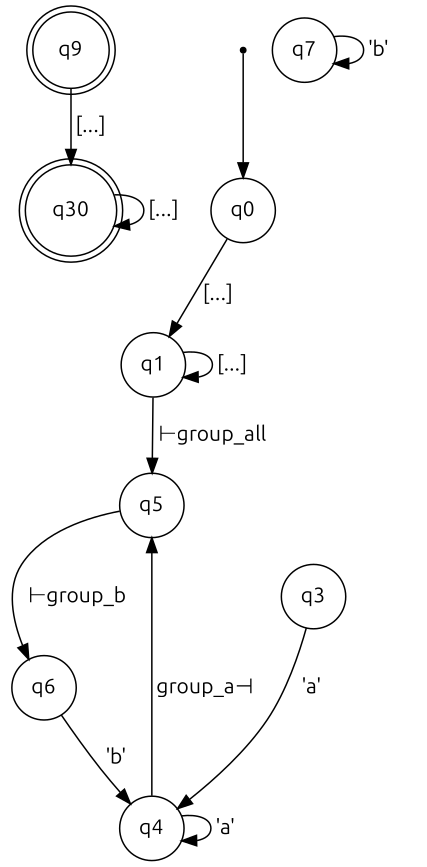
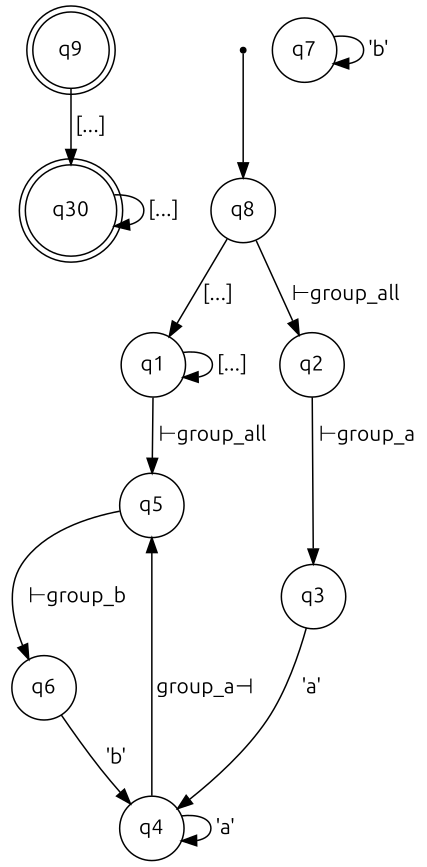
node "q0": label "q0" -> "q8"
node "q2": added
